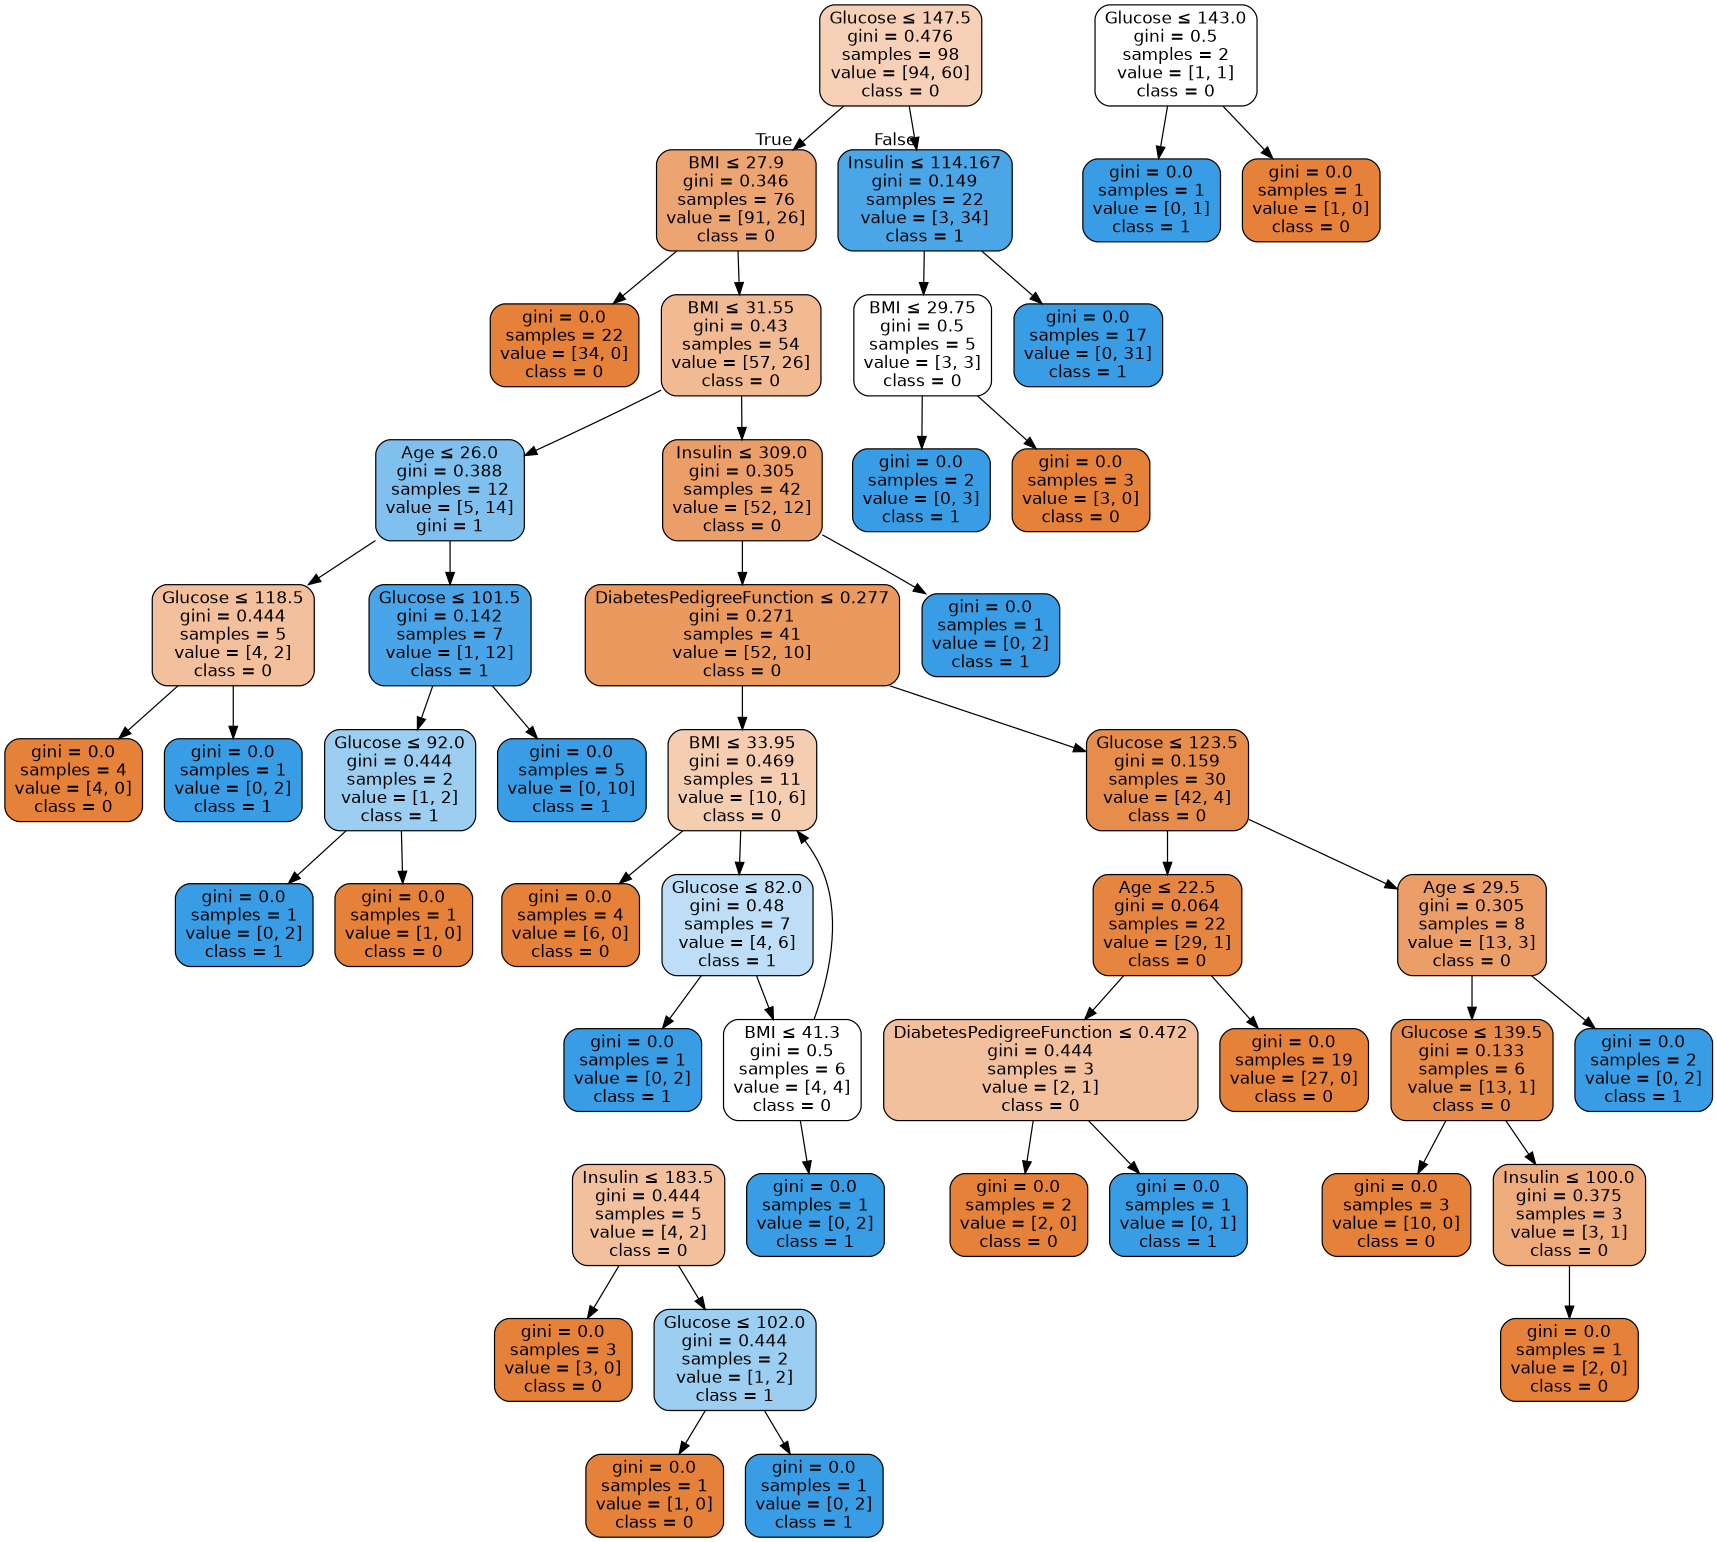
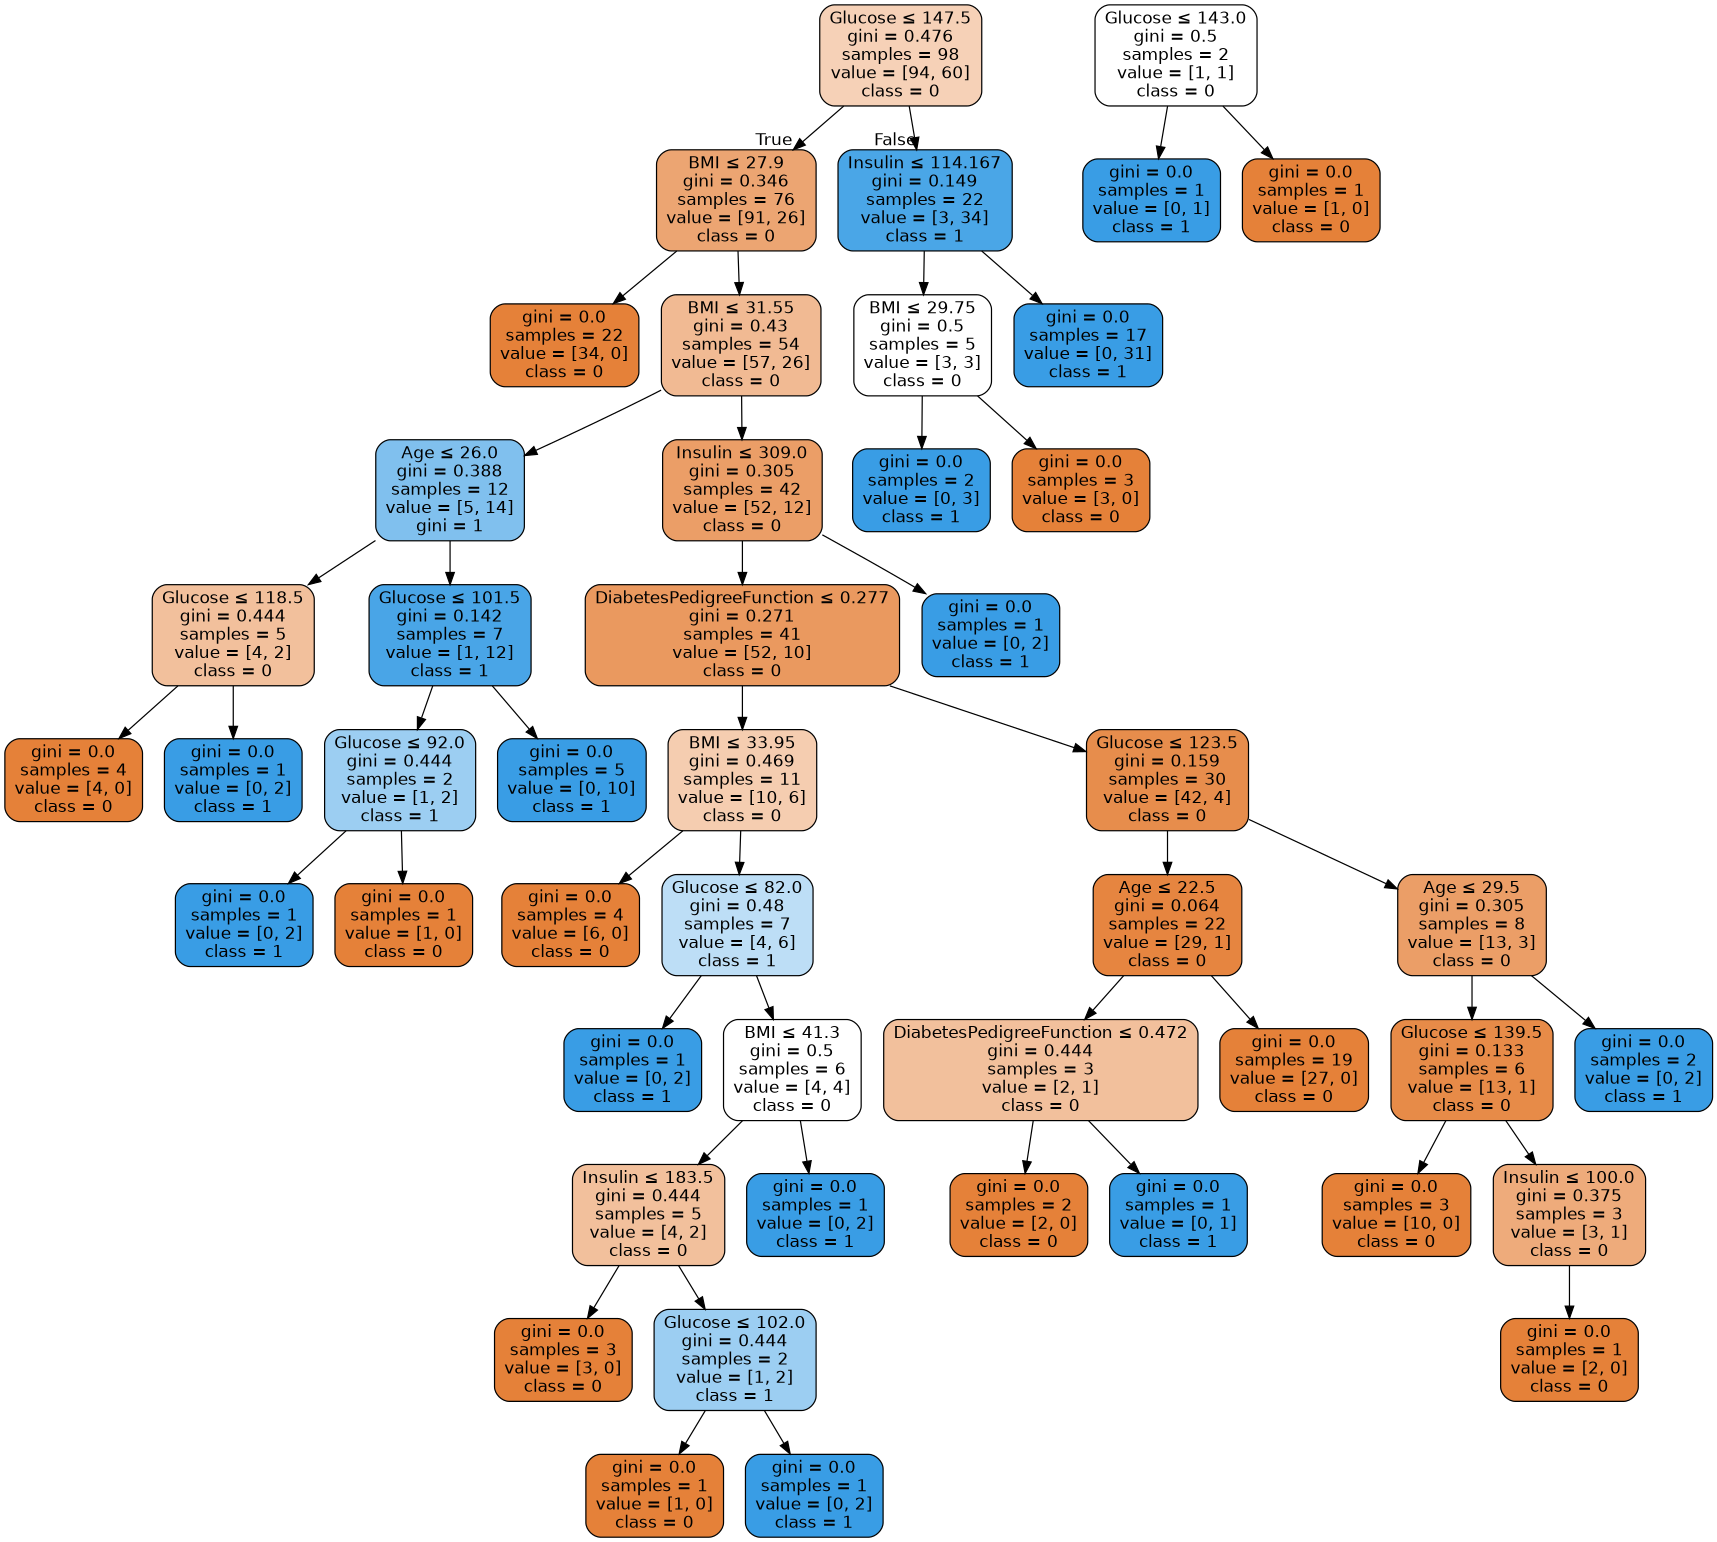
edge "BMI ≤ 41.3" -> "BMI ≤ 33.95": now "BMI ≤ 41.3" -> "Insulin ≤ 183.5"
